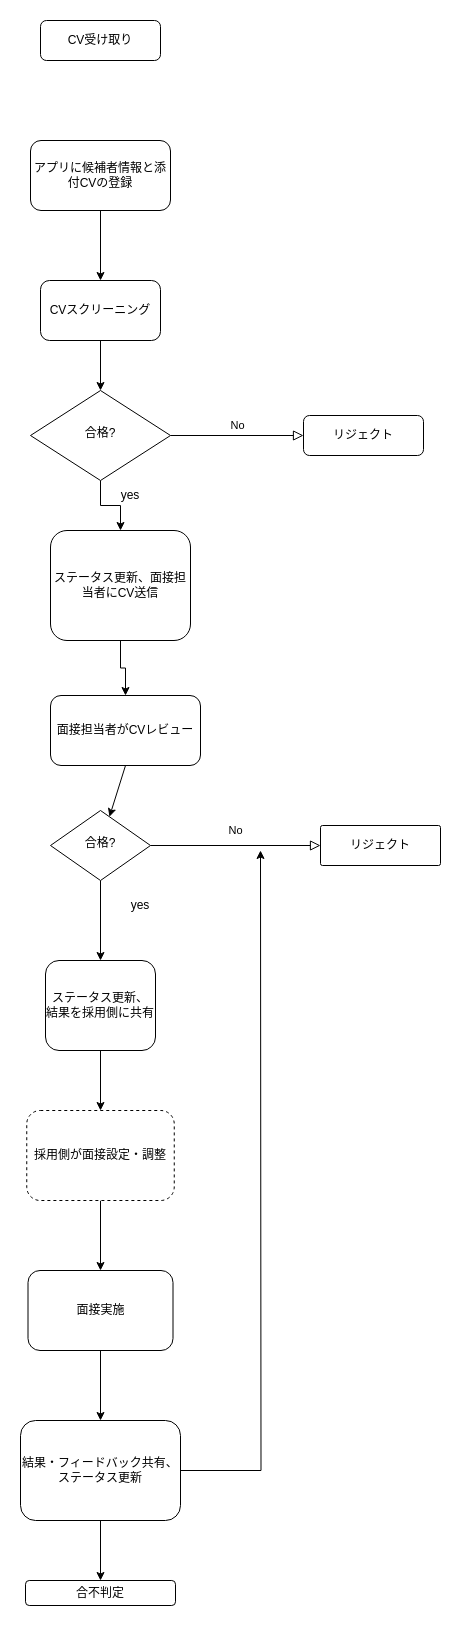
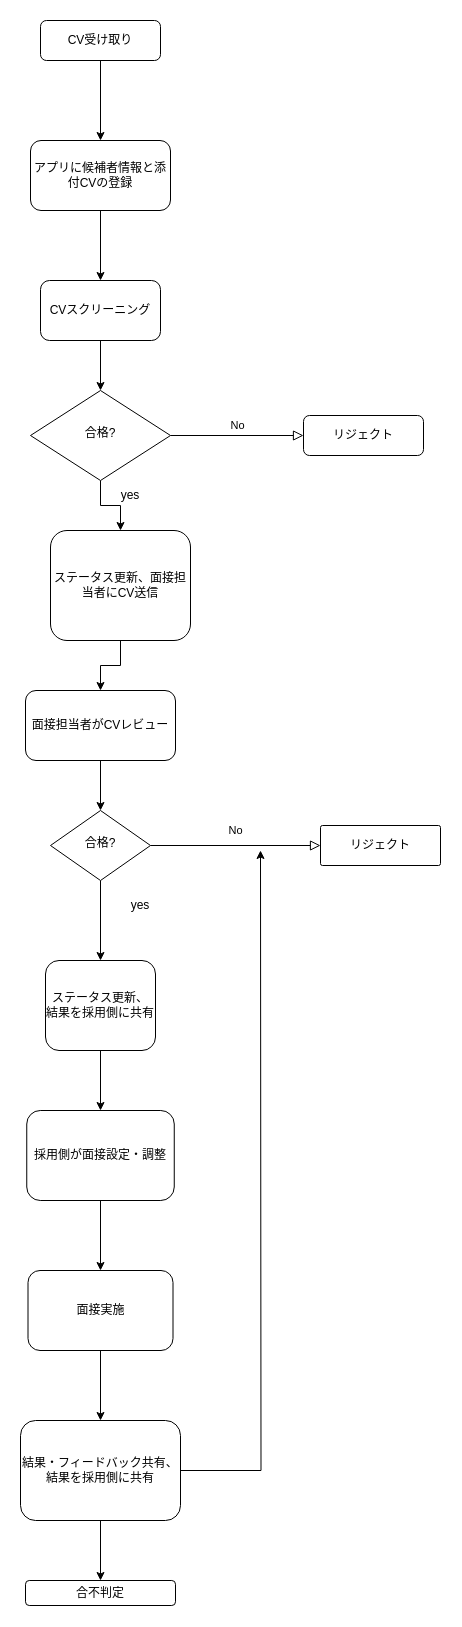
edge "CV受け取り" -> "アプリに候補者情報と添付CVの登録": added
node "面接担当者がCVレビュー": moved (126, 731) -> (101, 726)
node "採用側が面接設定・調整": style dashed -> solid
node "結果・フィードバック共有、ステータス更新": label "結果・フィードバック共有、ステータス更新" -> "結果・フィードバック共有、結果を採用側に共有"
